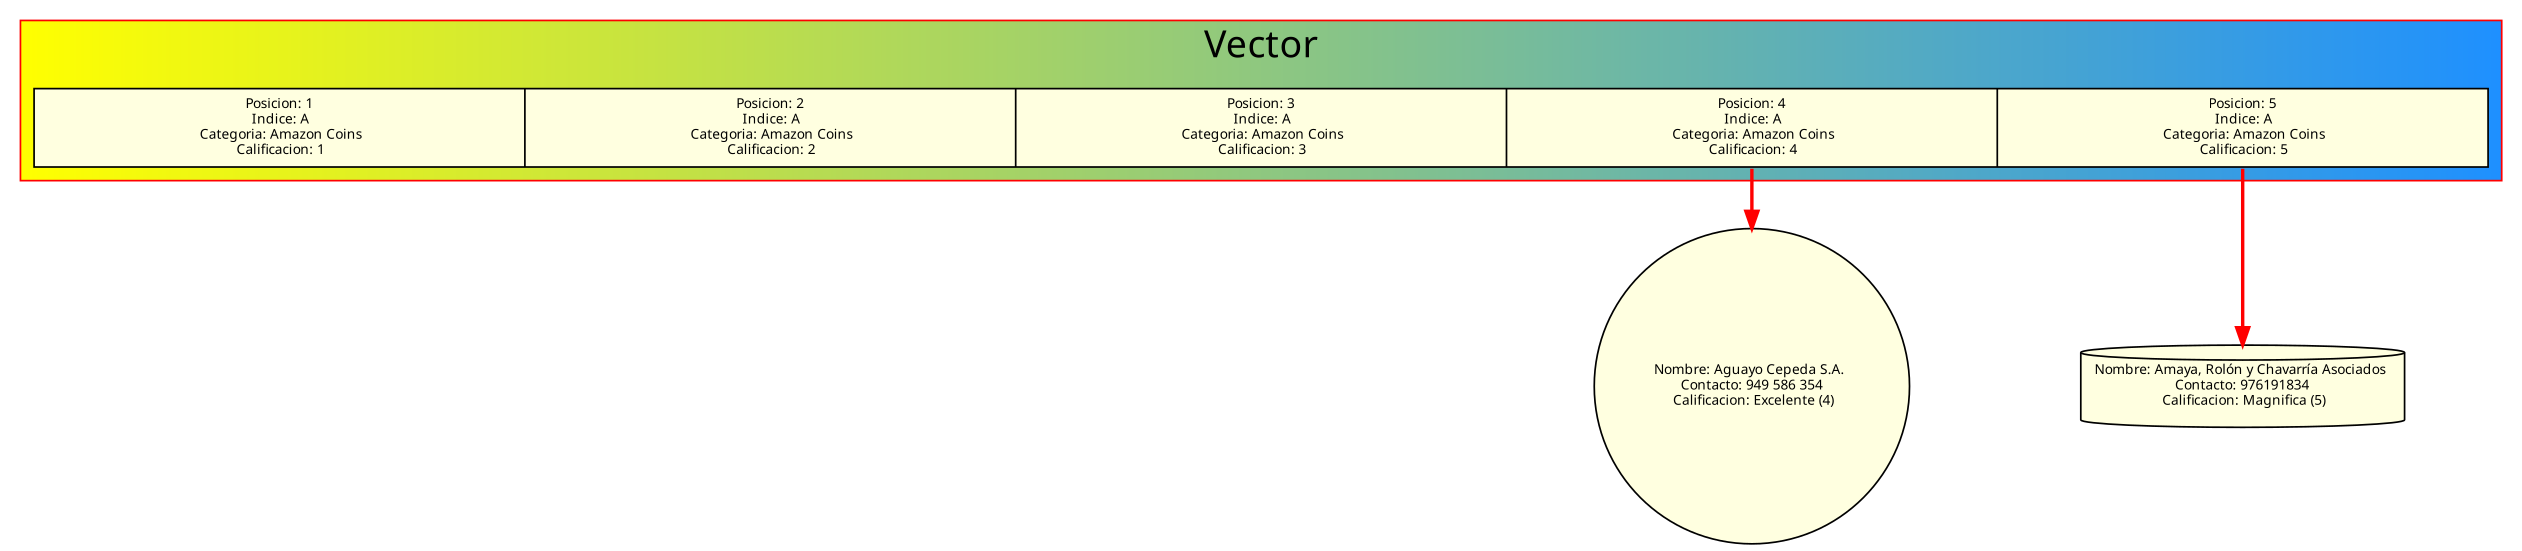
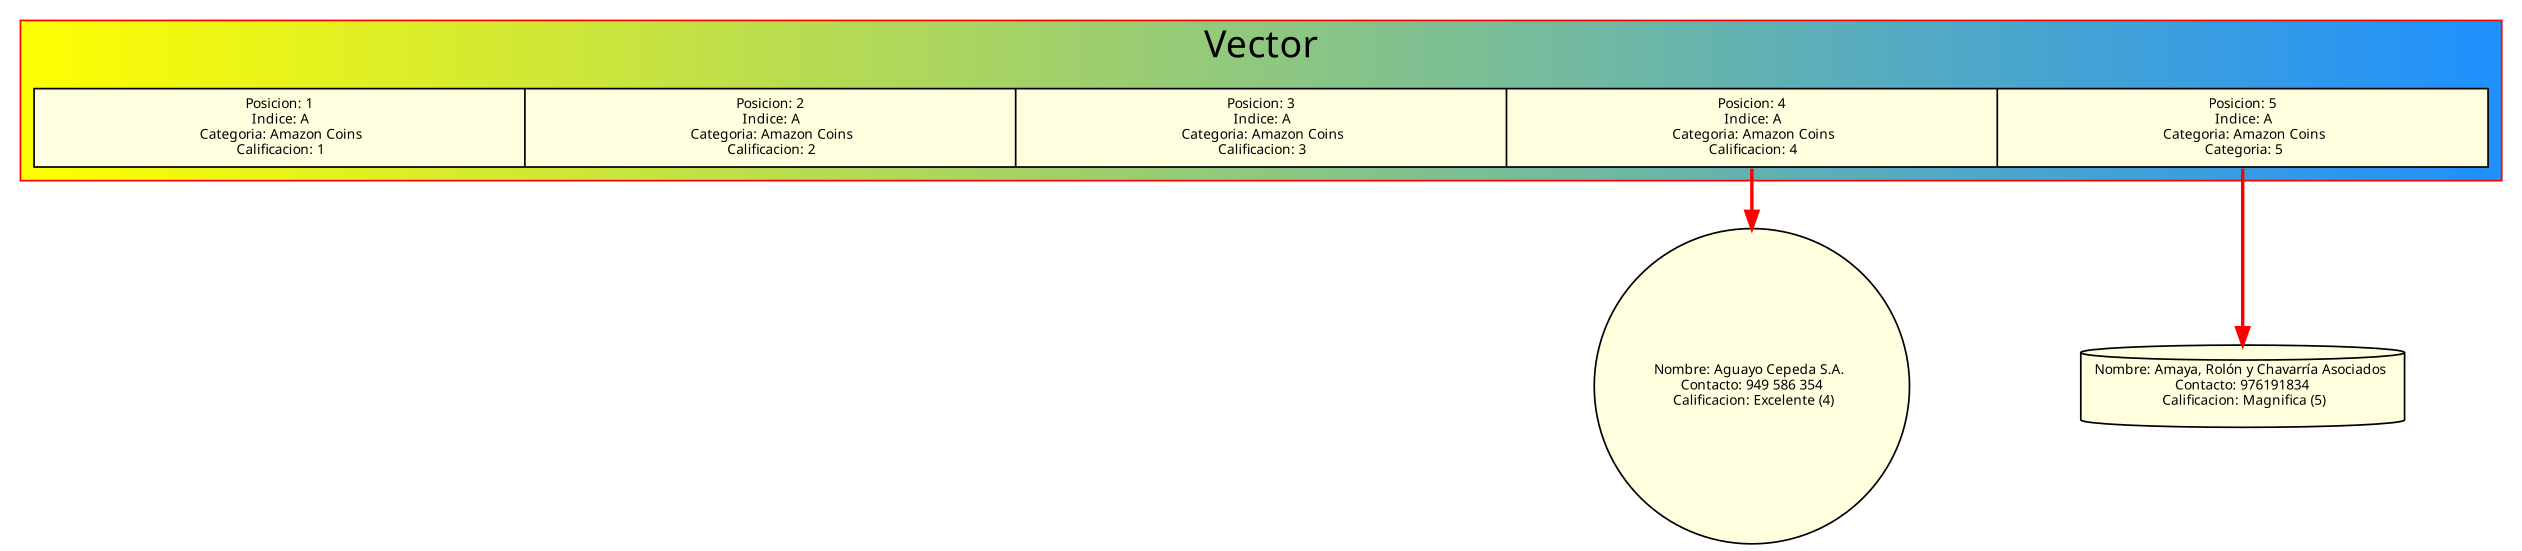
node "Posicion: 1": text "Calificacion: 5" -> "Categoria: 5"
